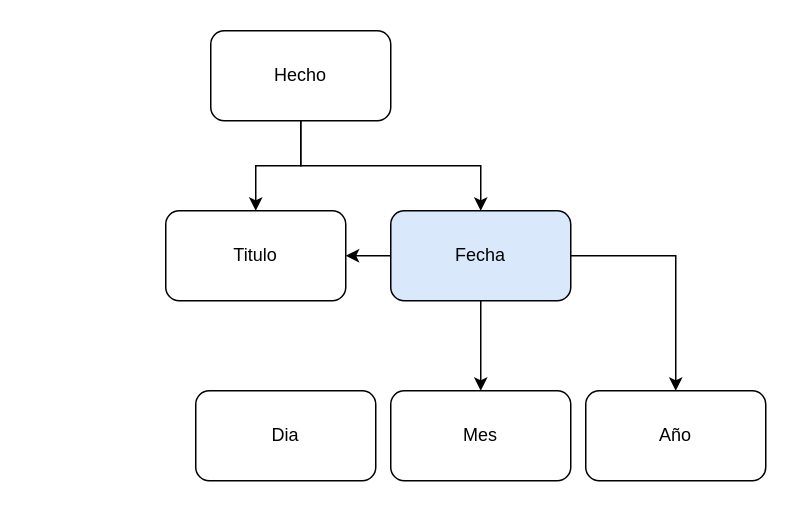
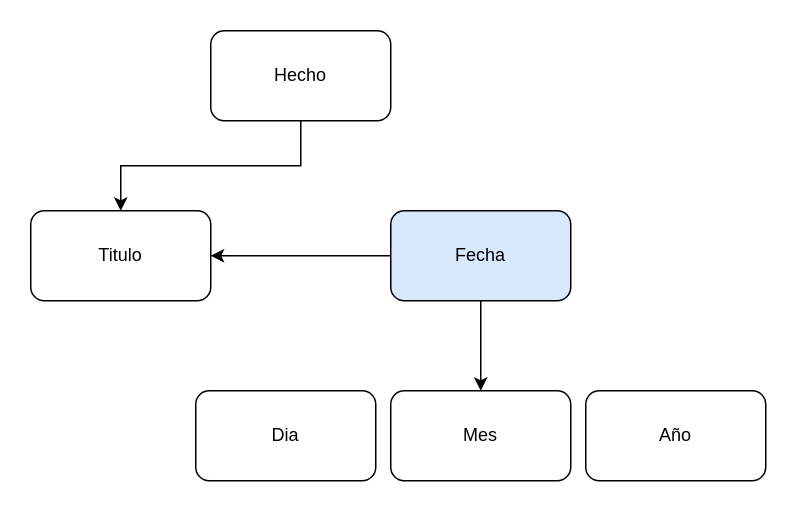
edge "Hecho" -> "Fecha": removed
node "Titulo": moved (256, 256) -> (121, 256)
edge "Fecha" -> "Año": removed
